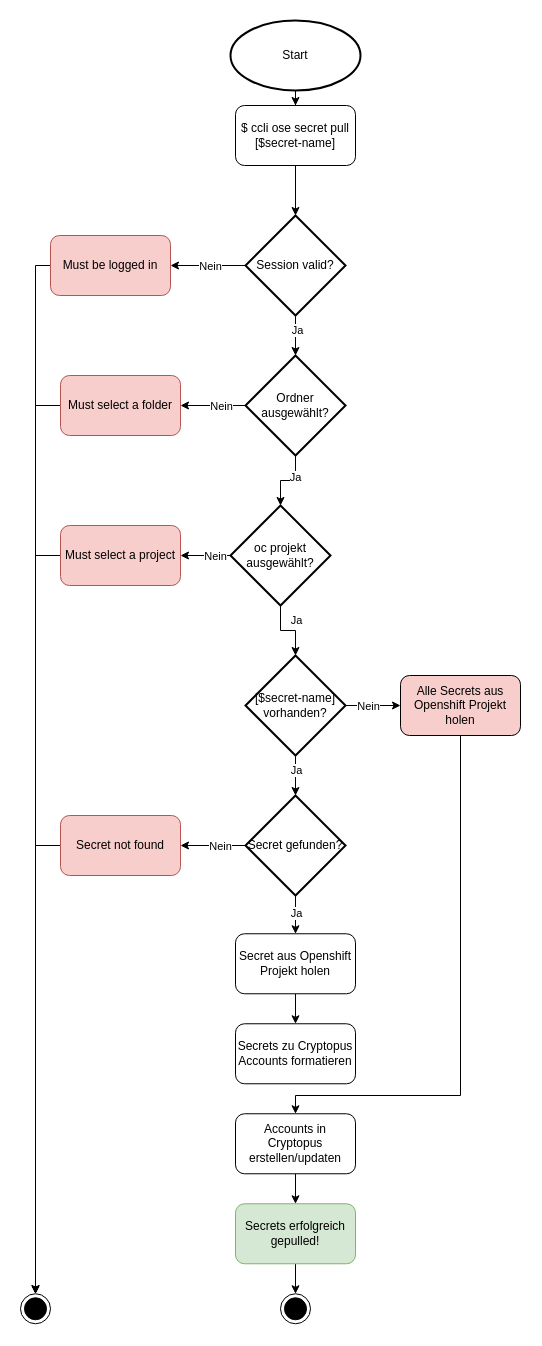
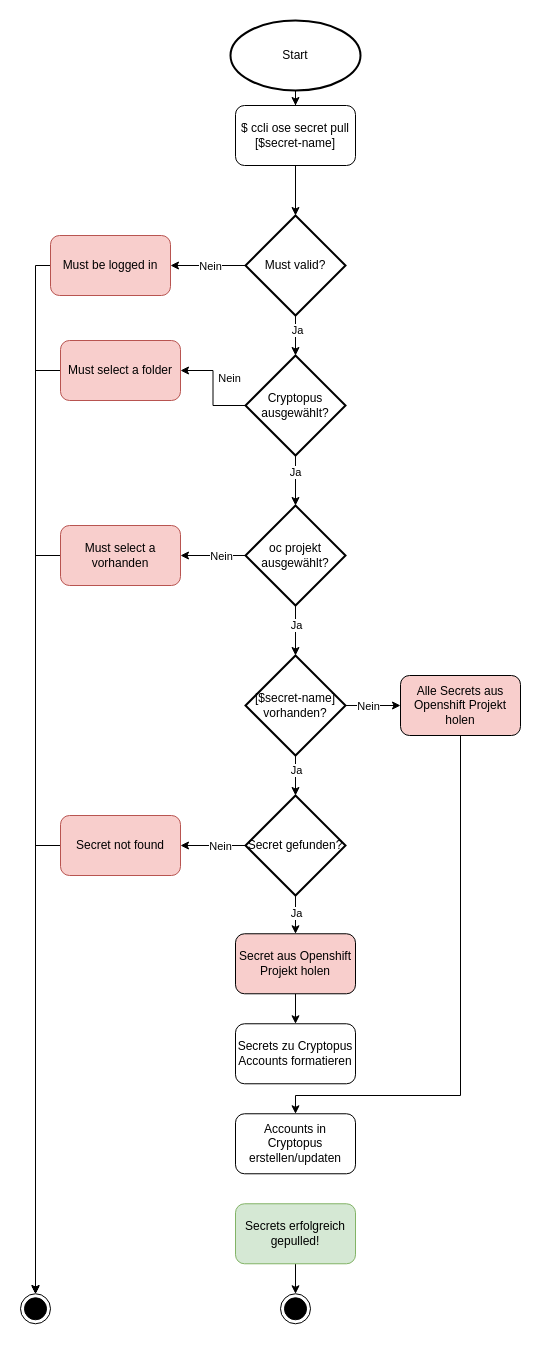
node "Session valid?": label "Session valid?" -> "Must valid?"
node "Must select a folder": moved (121, 406) -> (121, 371)
node "Ordner ausgewählt?": label "Ordner ausgewählt?" -> "Cryptopus ausgewählt?"
node "Must select a project": label "Must select a project" -> "Must select a vorhanden"
node "oc projekt ausgewählt?": moved (281, 556) -> (296, 556)
node "Secret aus Openshift Projekt holen": fillcolor #ffffff -> #f8cecc
edge "Accounts in Cryptopus erstellen/updaten" -> "Secrets erfolgreich gepulled!": removed
